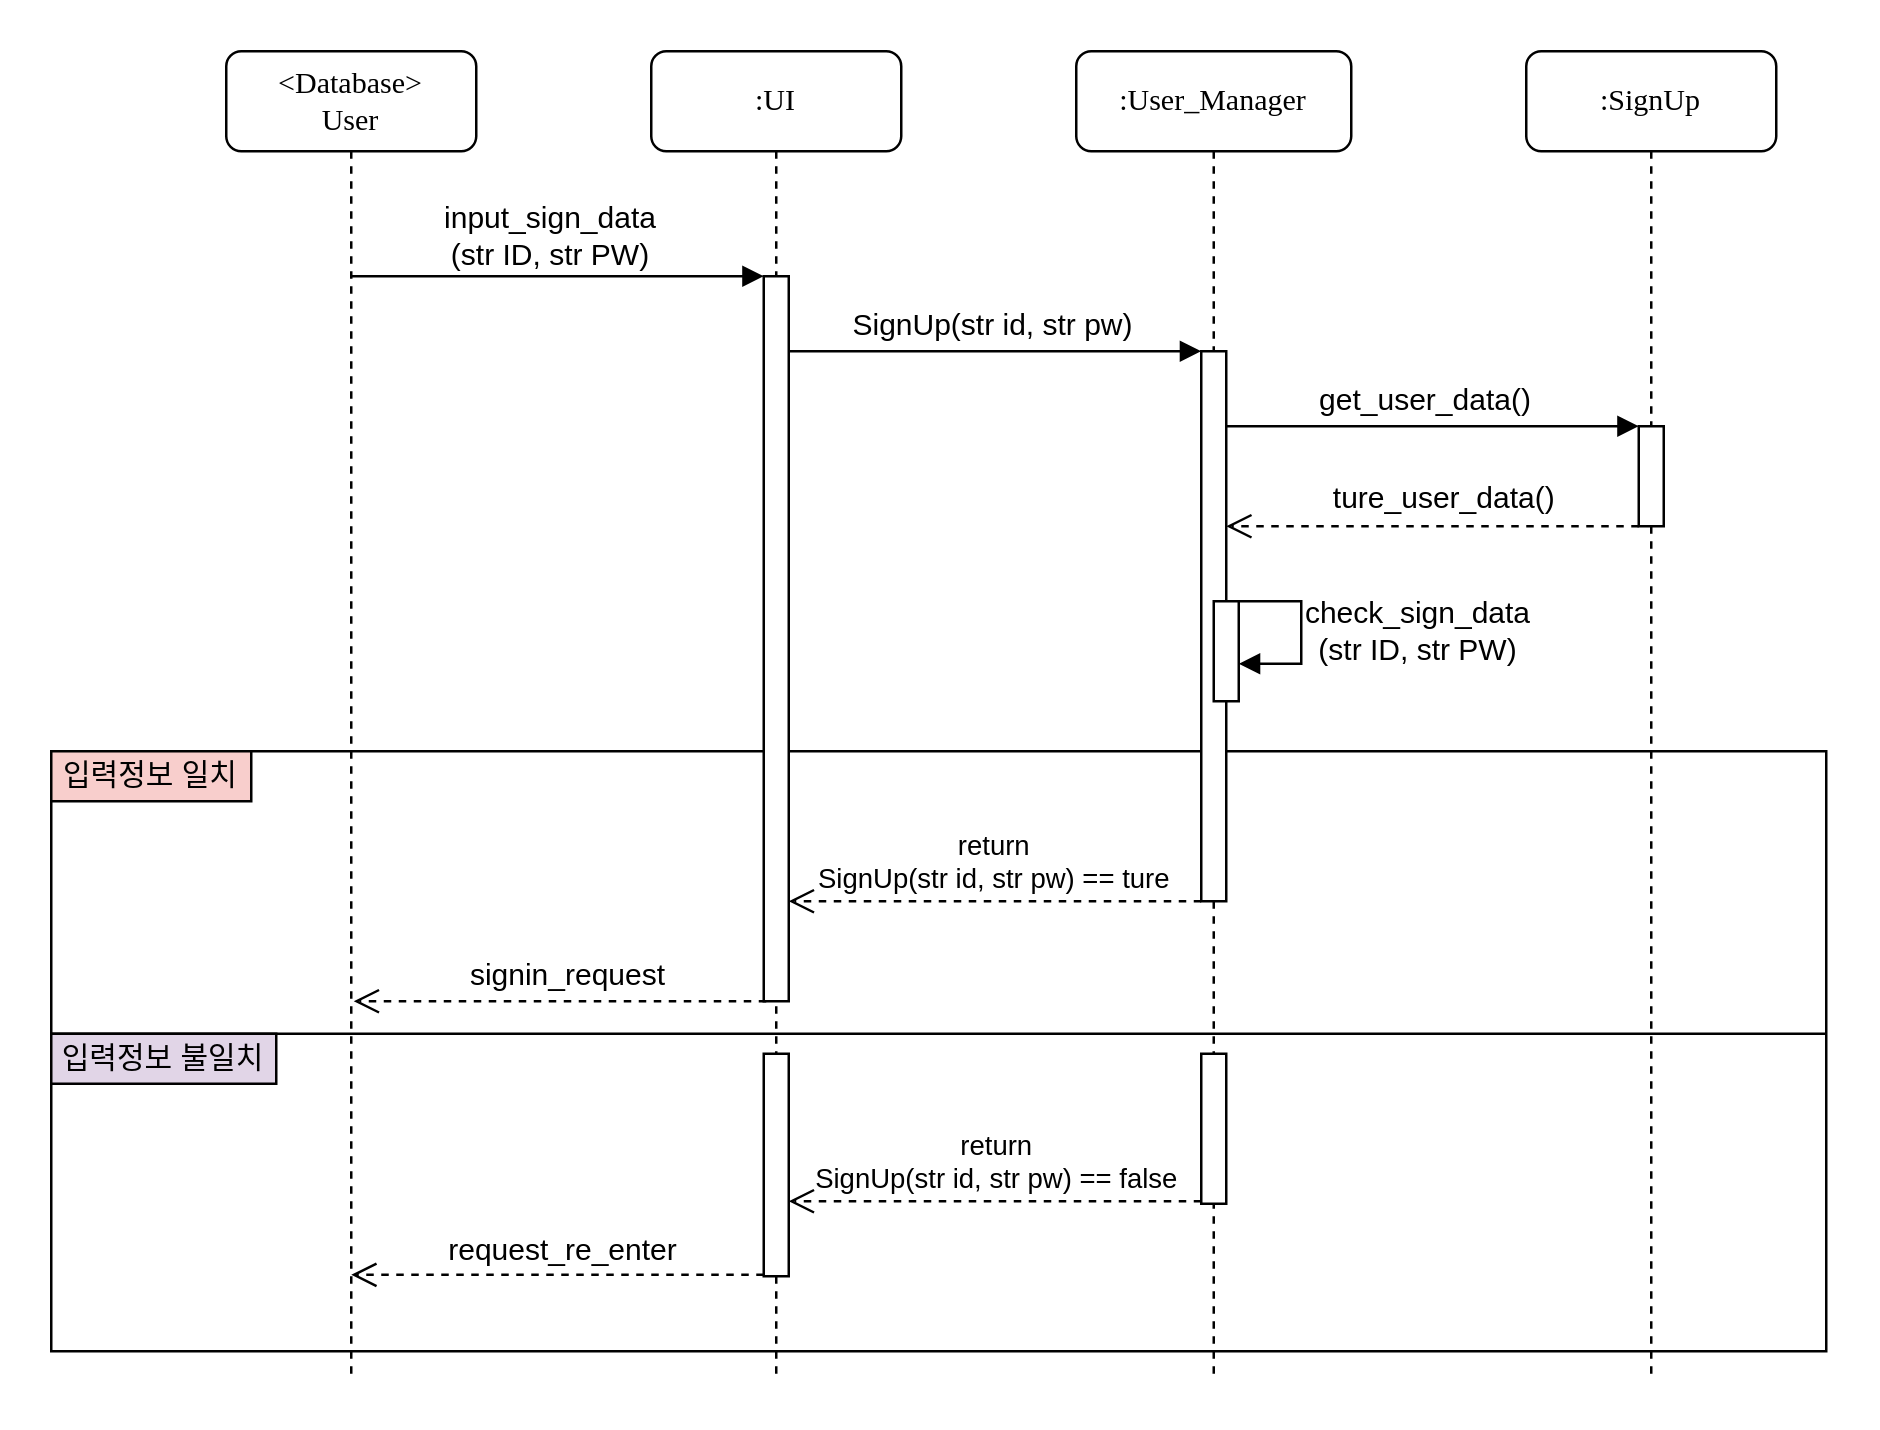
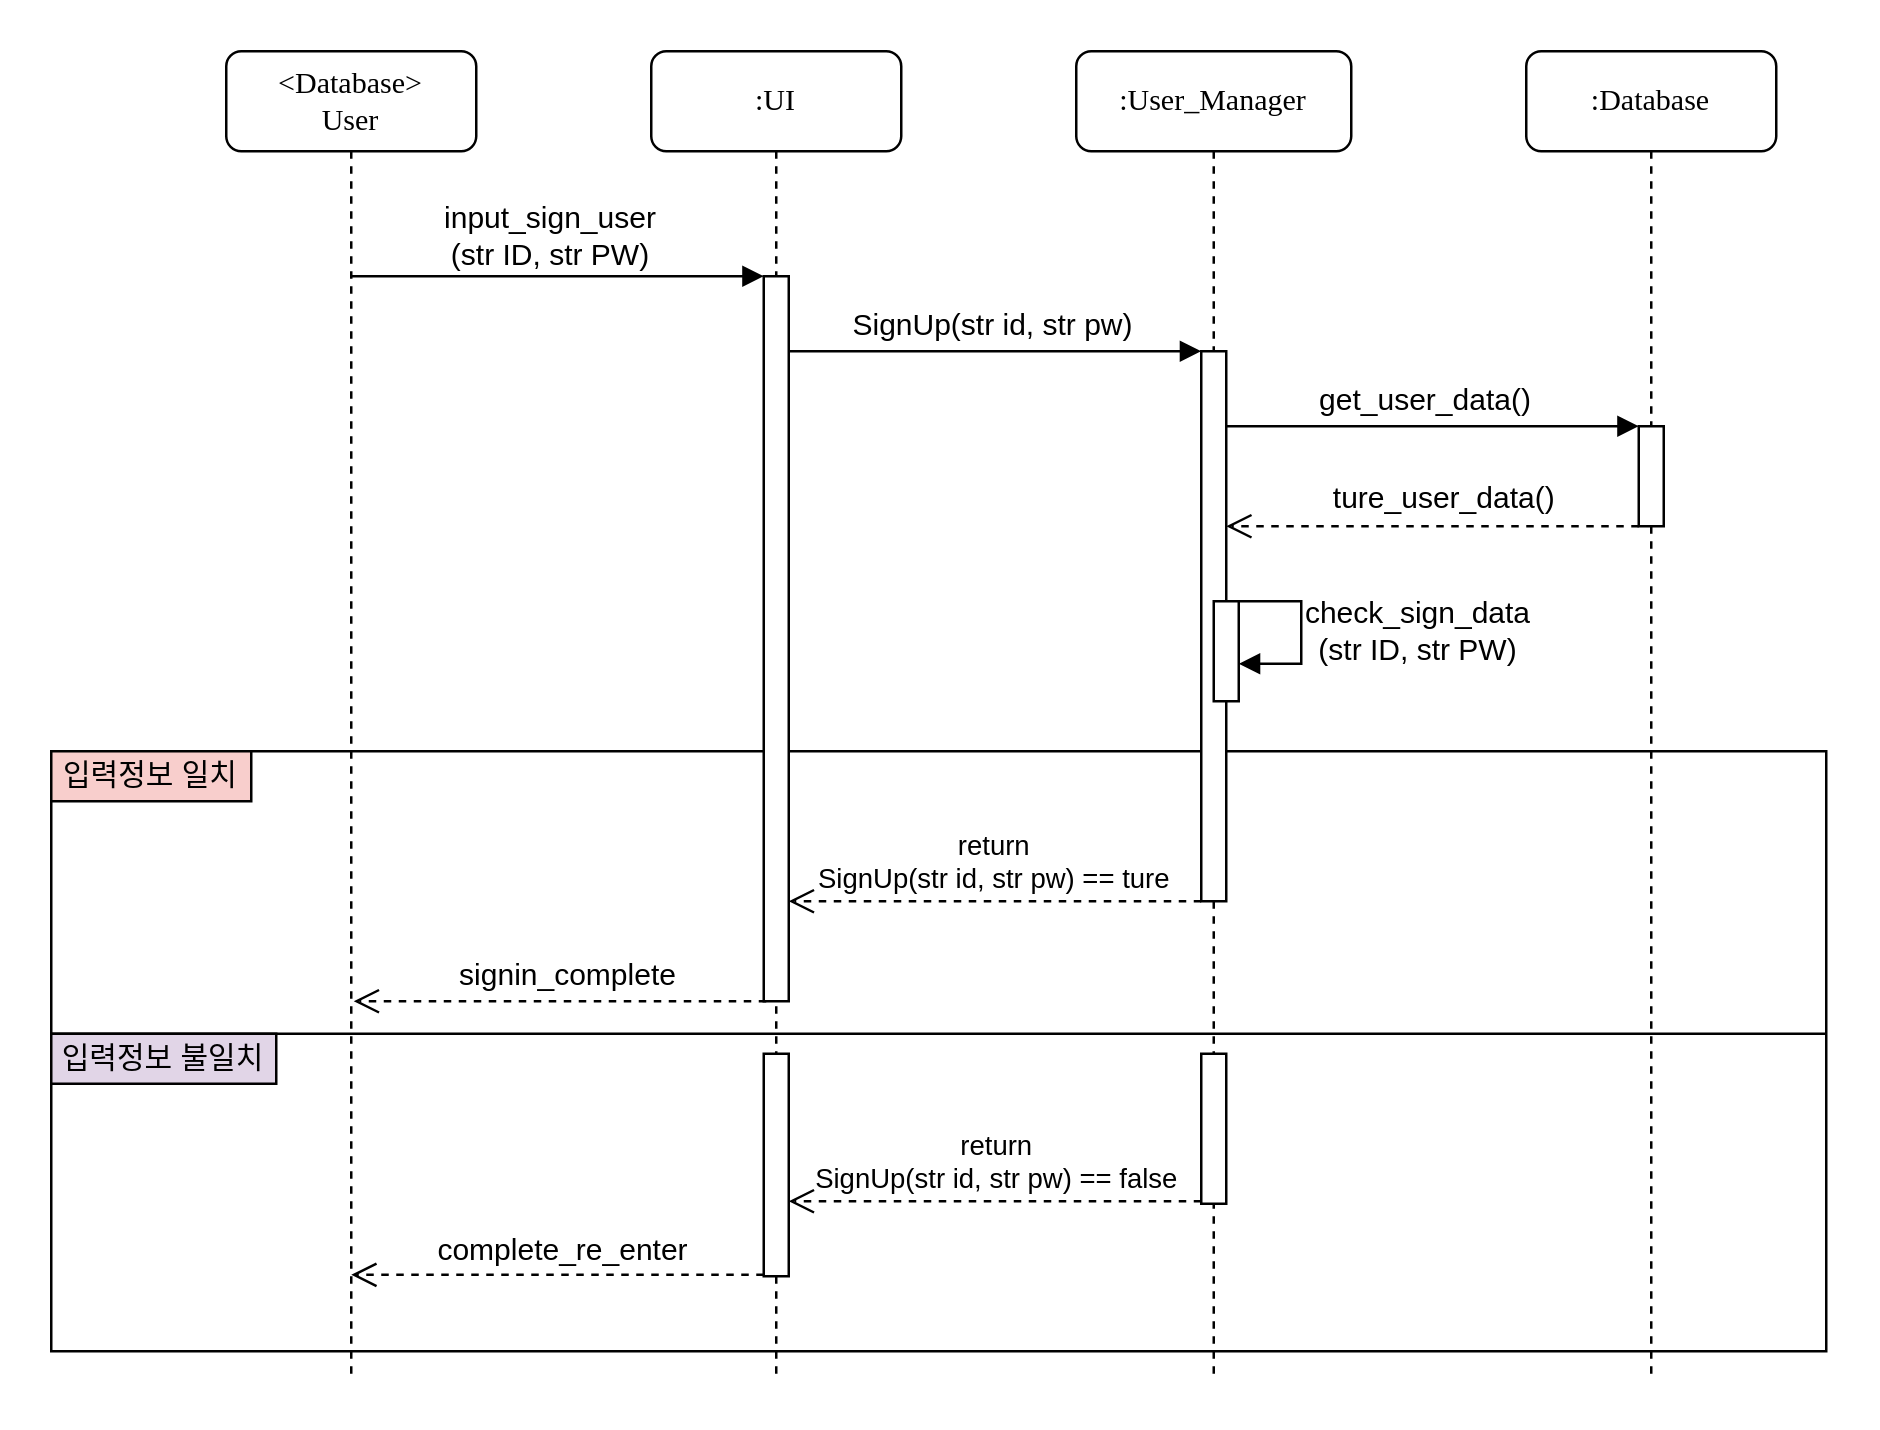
node ":SignUp": label ":SignUp" -> ":Database"
node "input_sign_data (str ID, str PW)": label "input_sign_data (str ID, str PW)" -> "input_sign_user (str ID, str PW)"
node "signin_request": label "signin_request" -> "signin_complete"
node "request_re_enter": label "request_re_enter" -> "complete_re_enter"
